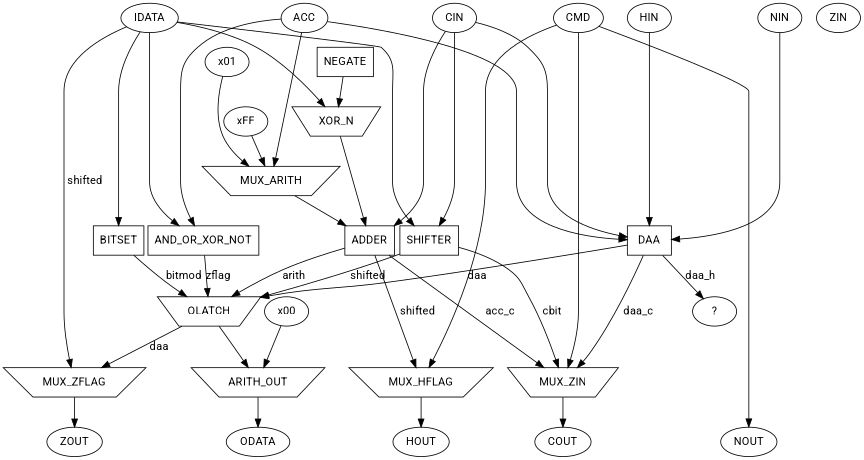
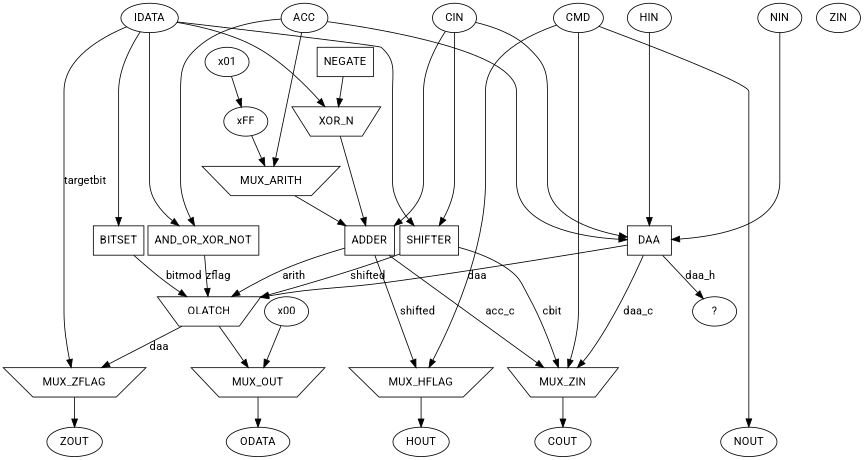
edge "x01" -> "MUX_ARITH": now "x01" -> "xFF"
edge "IDATA" -> "MUX_ZFLAG": label "shifted" -> "targetbit"
node "ARITH_OUT": label "ARITH_OUT" -> "MUX_OUT"
